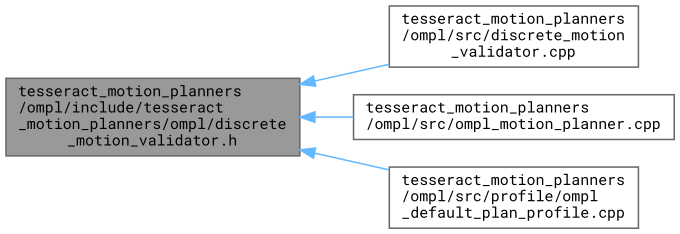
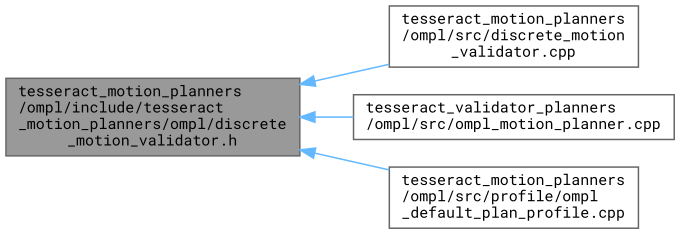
node "tesseract_motion_planners /ompl/src/ompl_motion_planner.cpp": label "tesseract_motion_planners /ompl/src/ompl_motion_planner.cpp" -> "tesseract_validator_planners /ompl/src/ompl_motion_planner.cpp"
